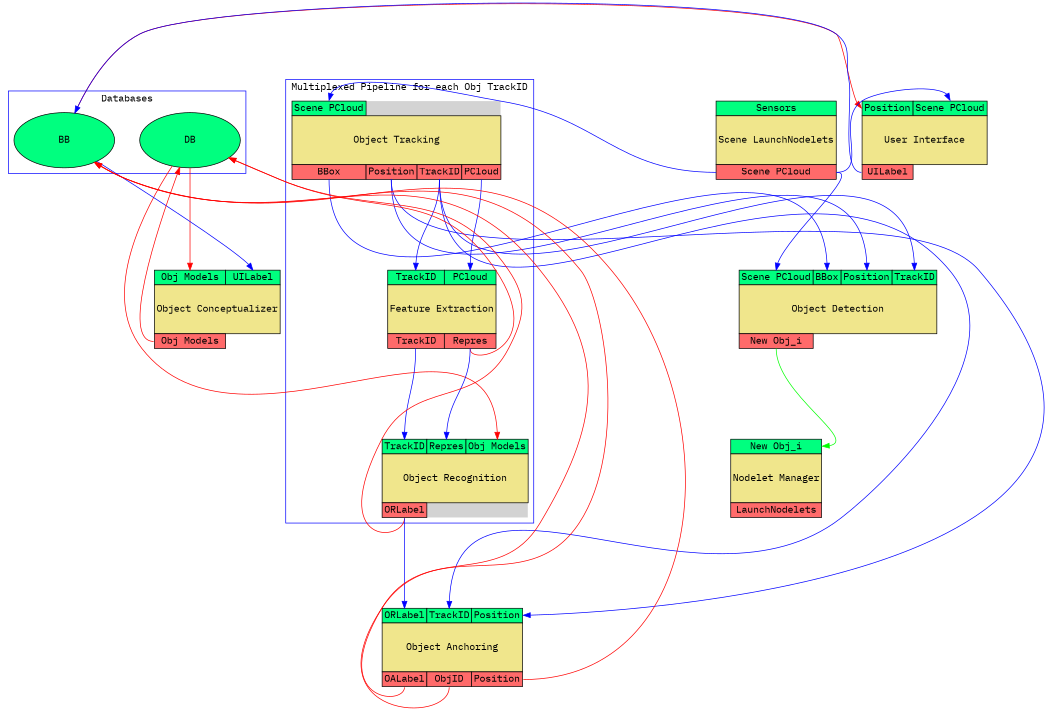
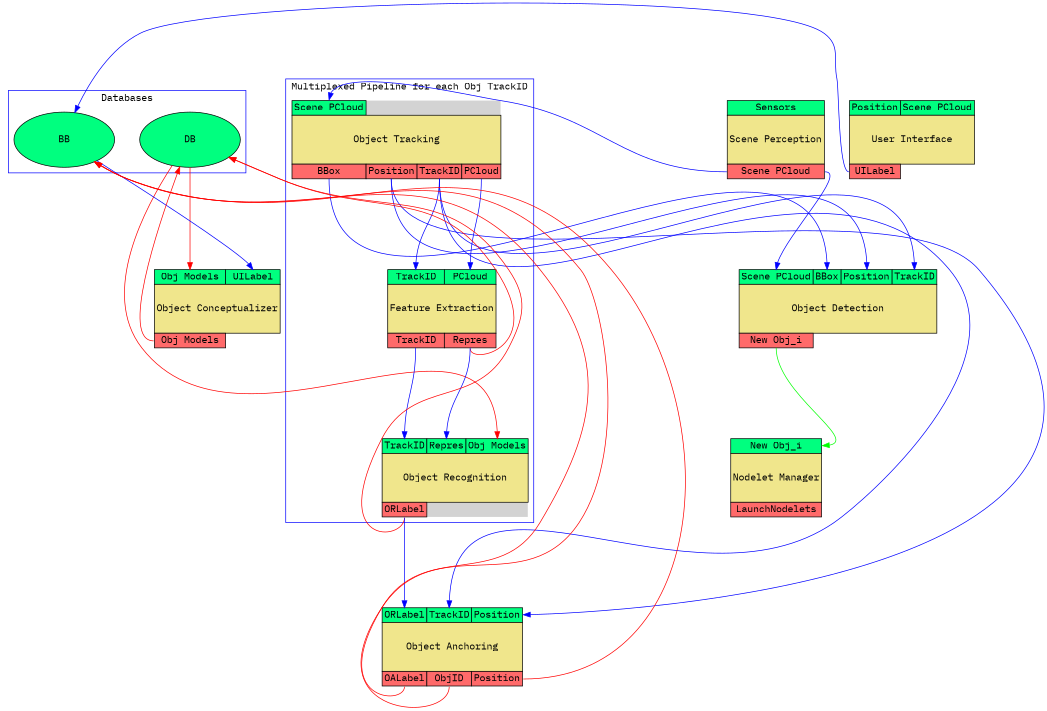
edge "BB" -> "Position": removed
edge "Sensors" -> "Position": removed
node "Sensors": text "Scene LaunchNodelets" -> "Scene Perception"
